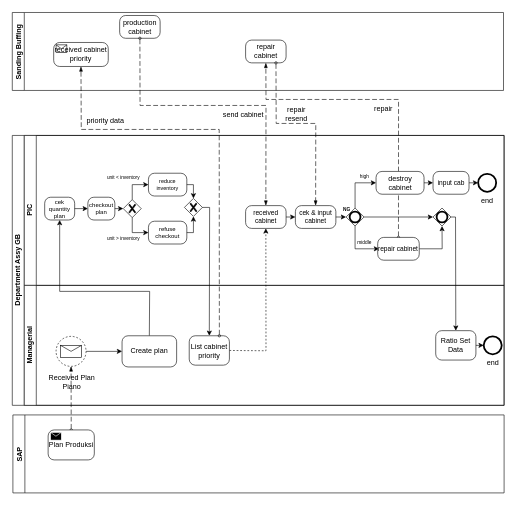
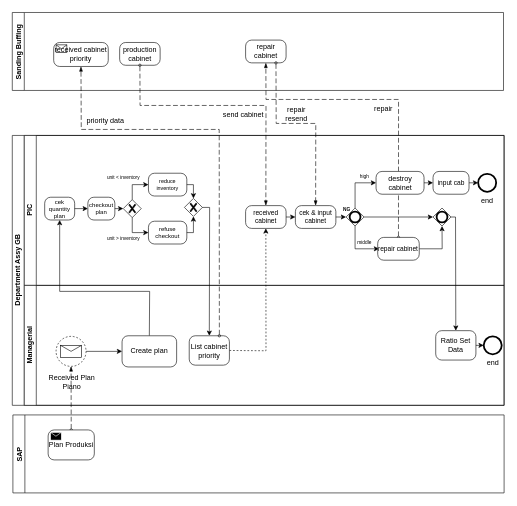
node "production cabinet": moved (140, 27) -> (140, 54)
